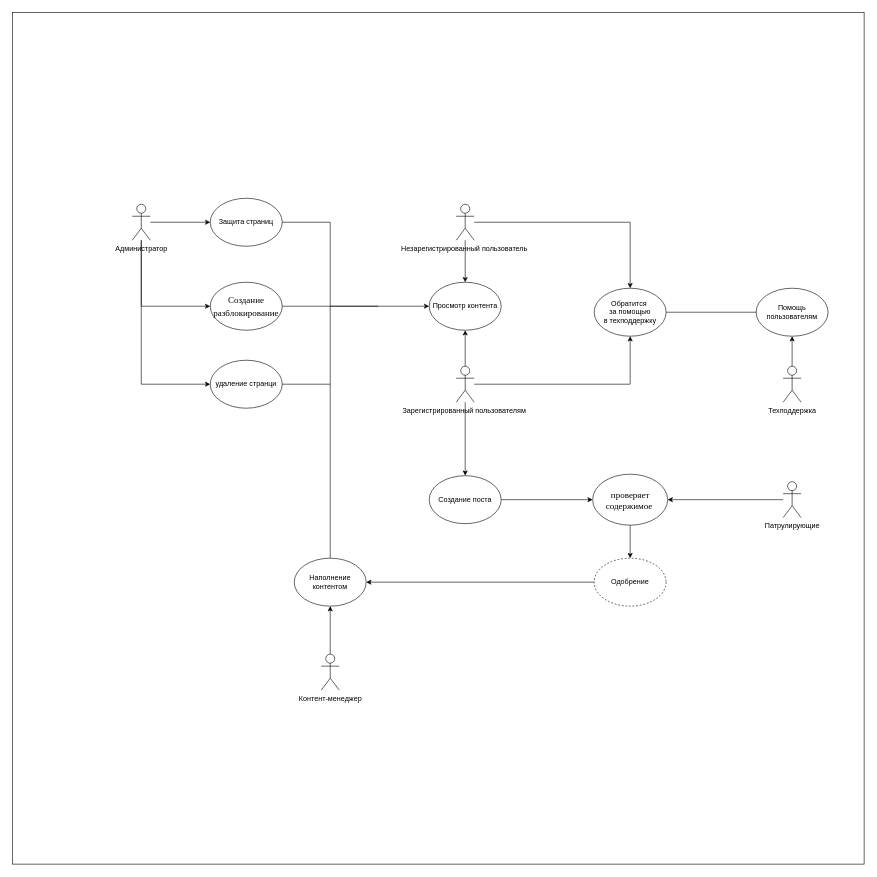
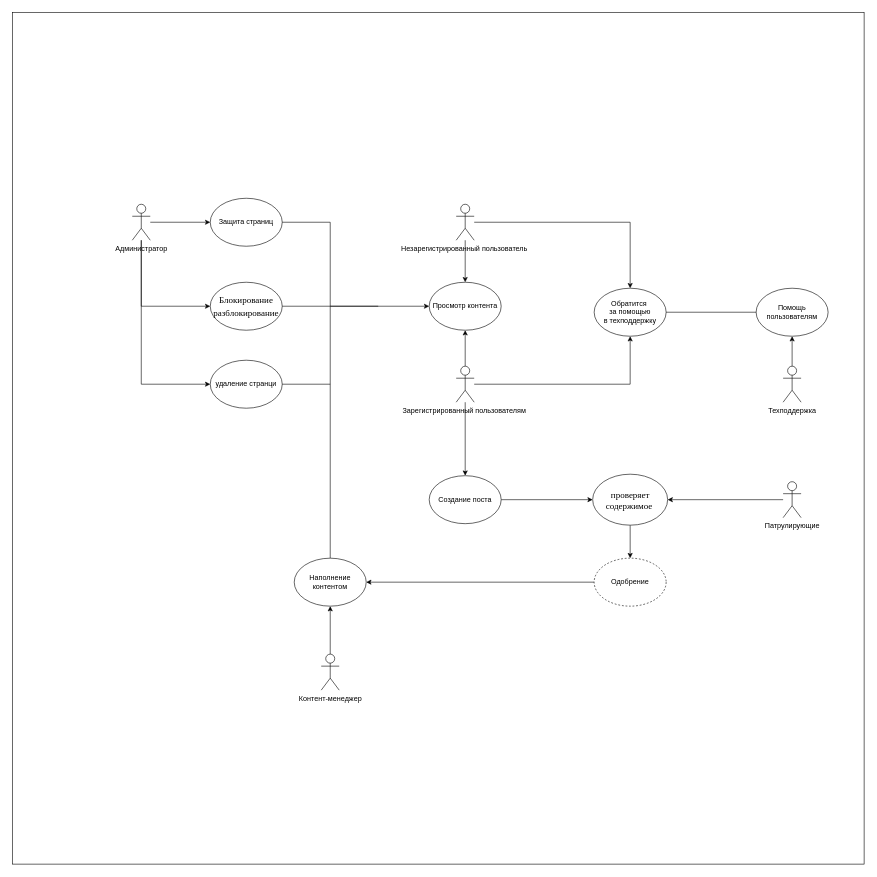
node "Создание разблокирование": label "Создание разблокирование" -> "Блокирование разблокирование"
